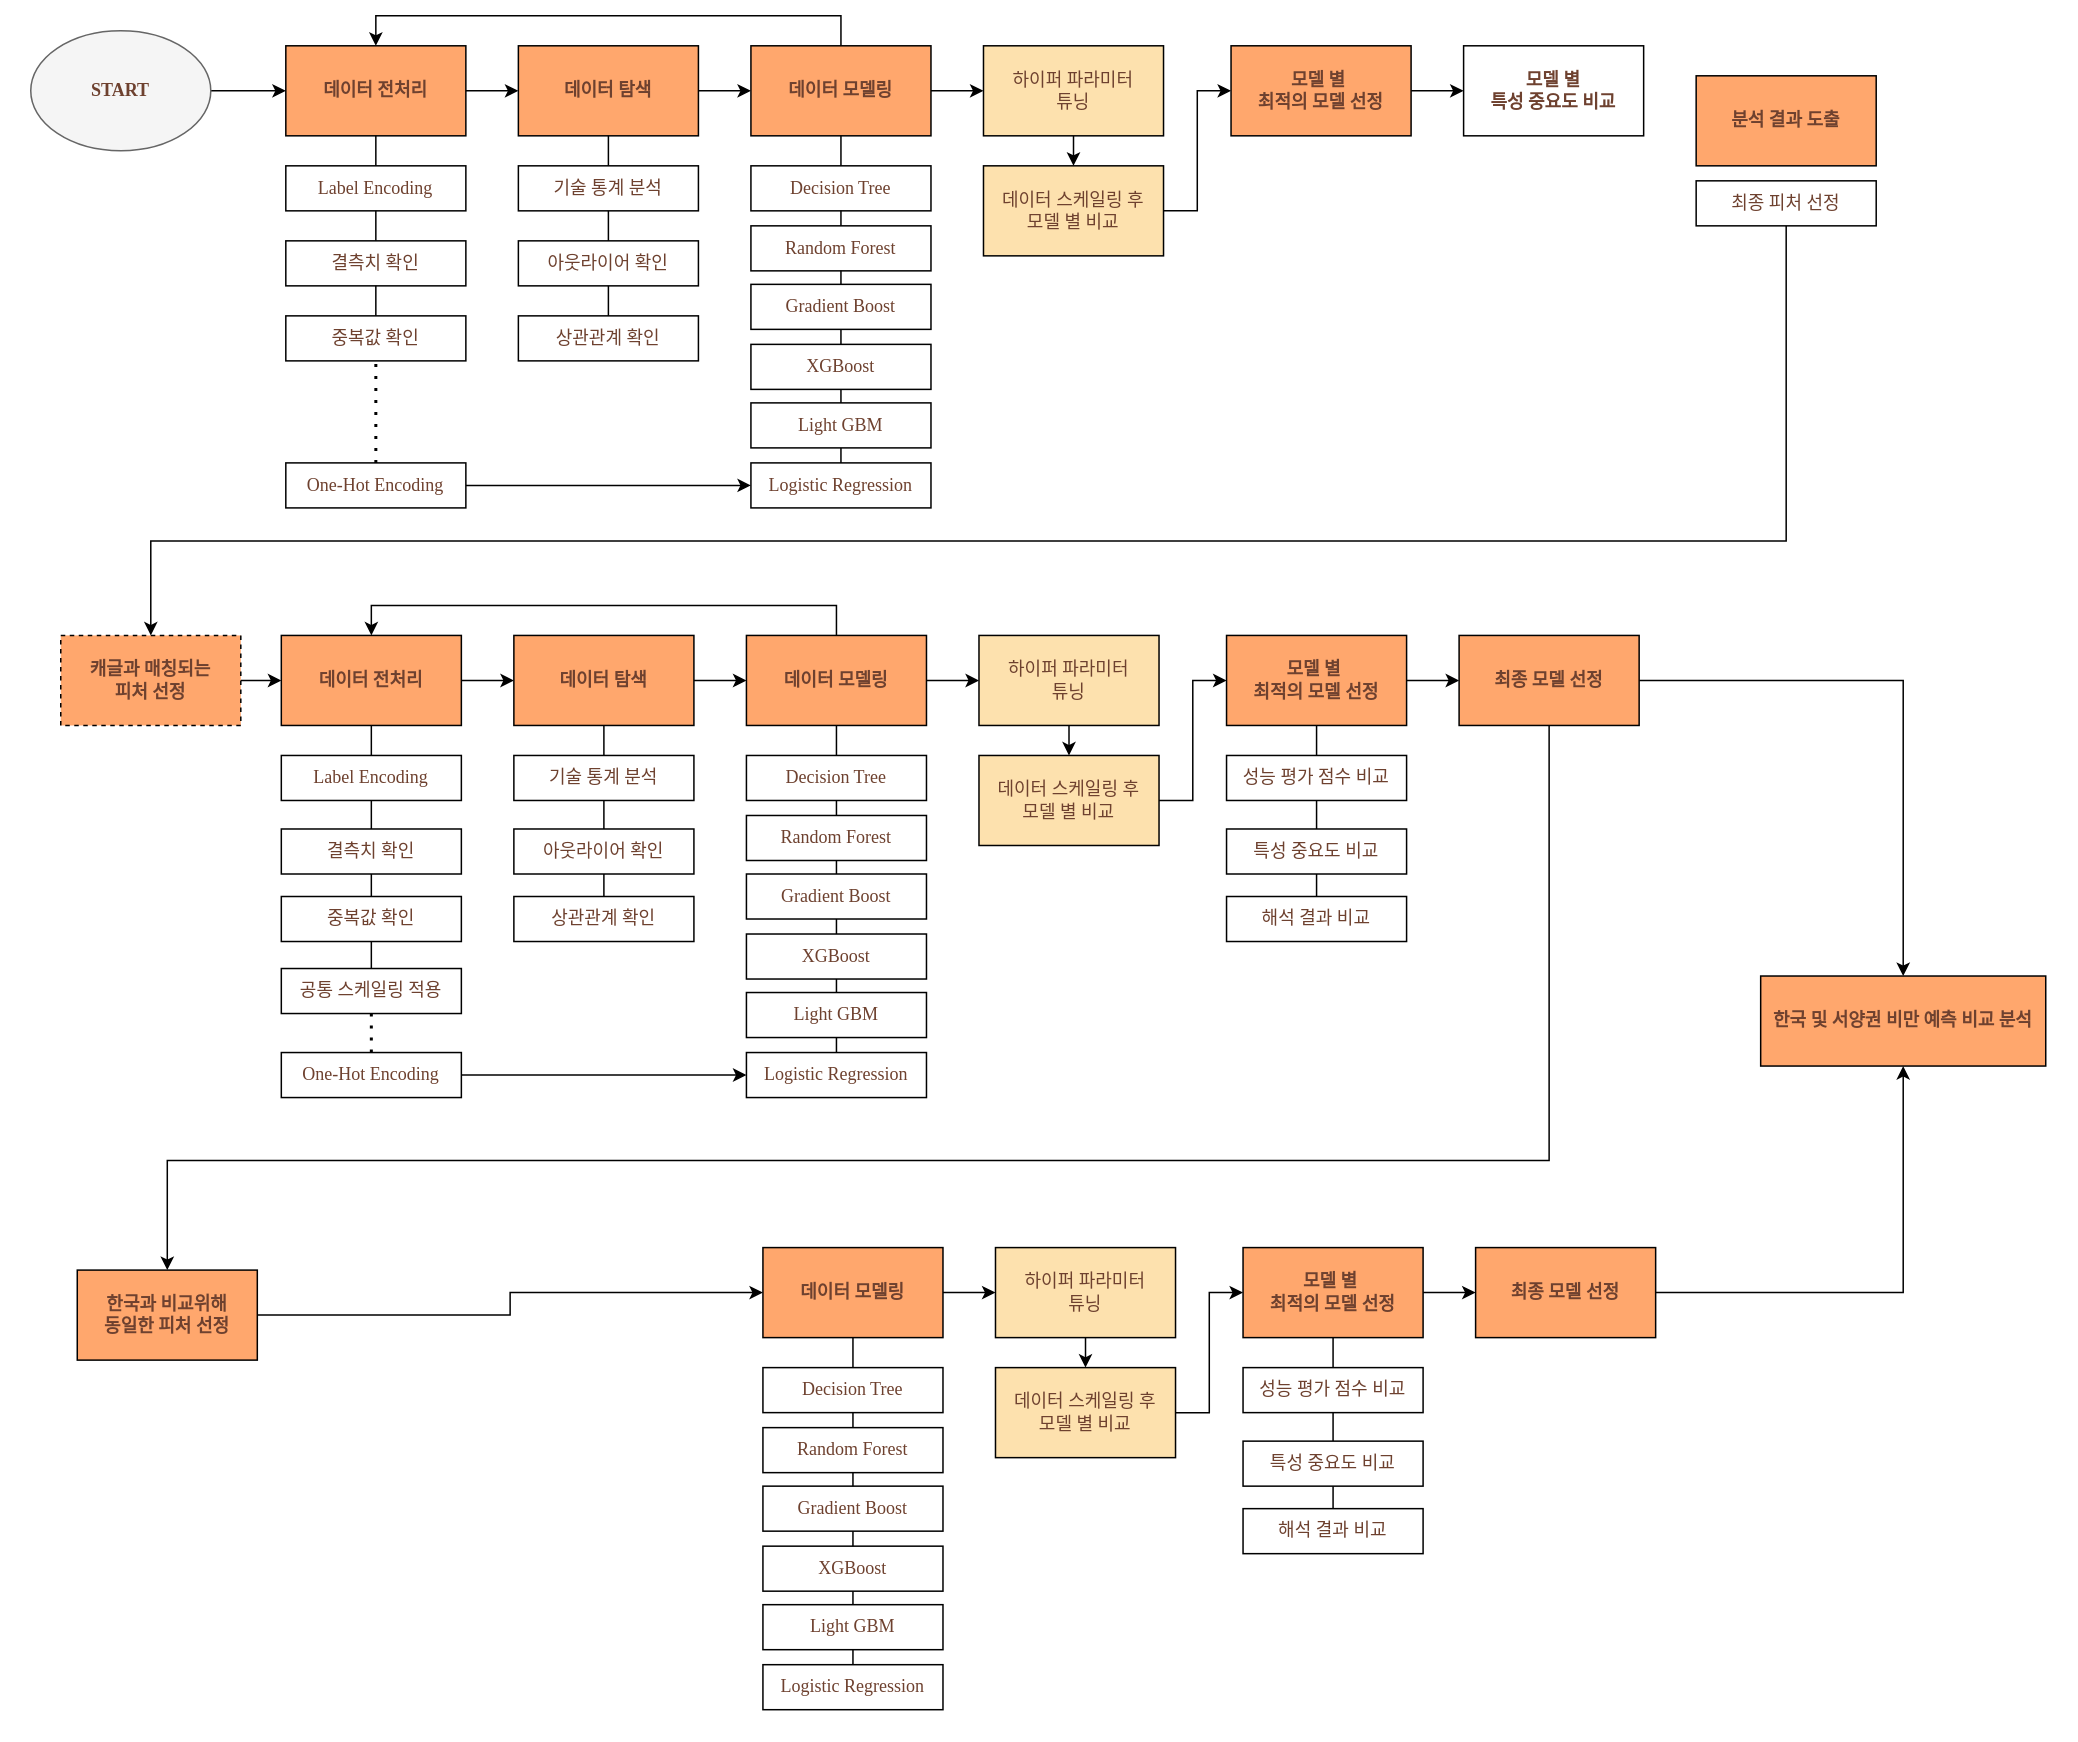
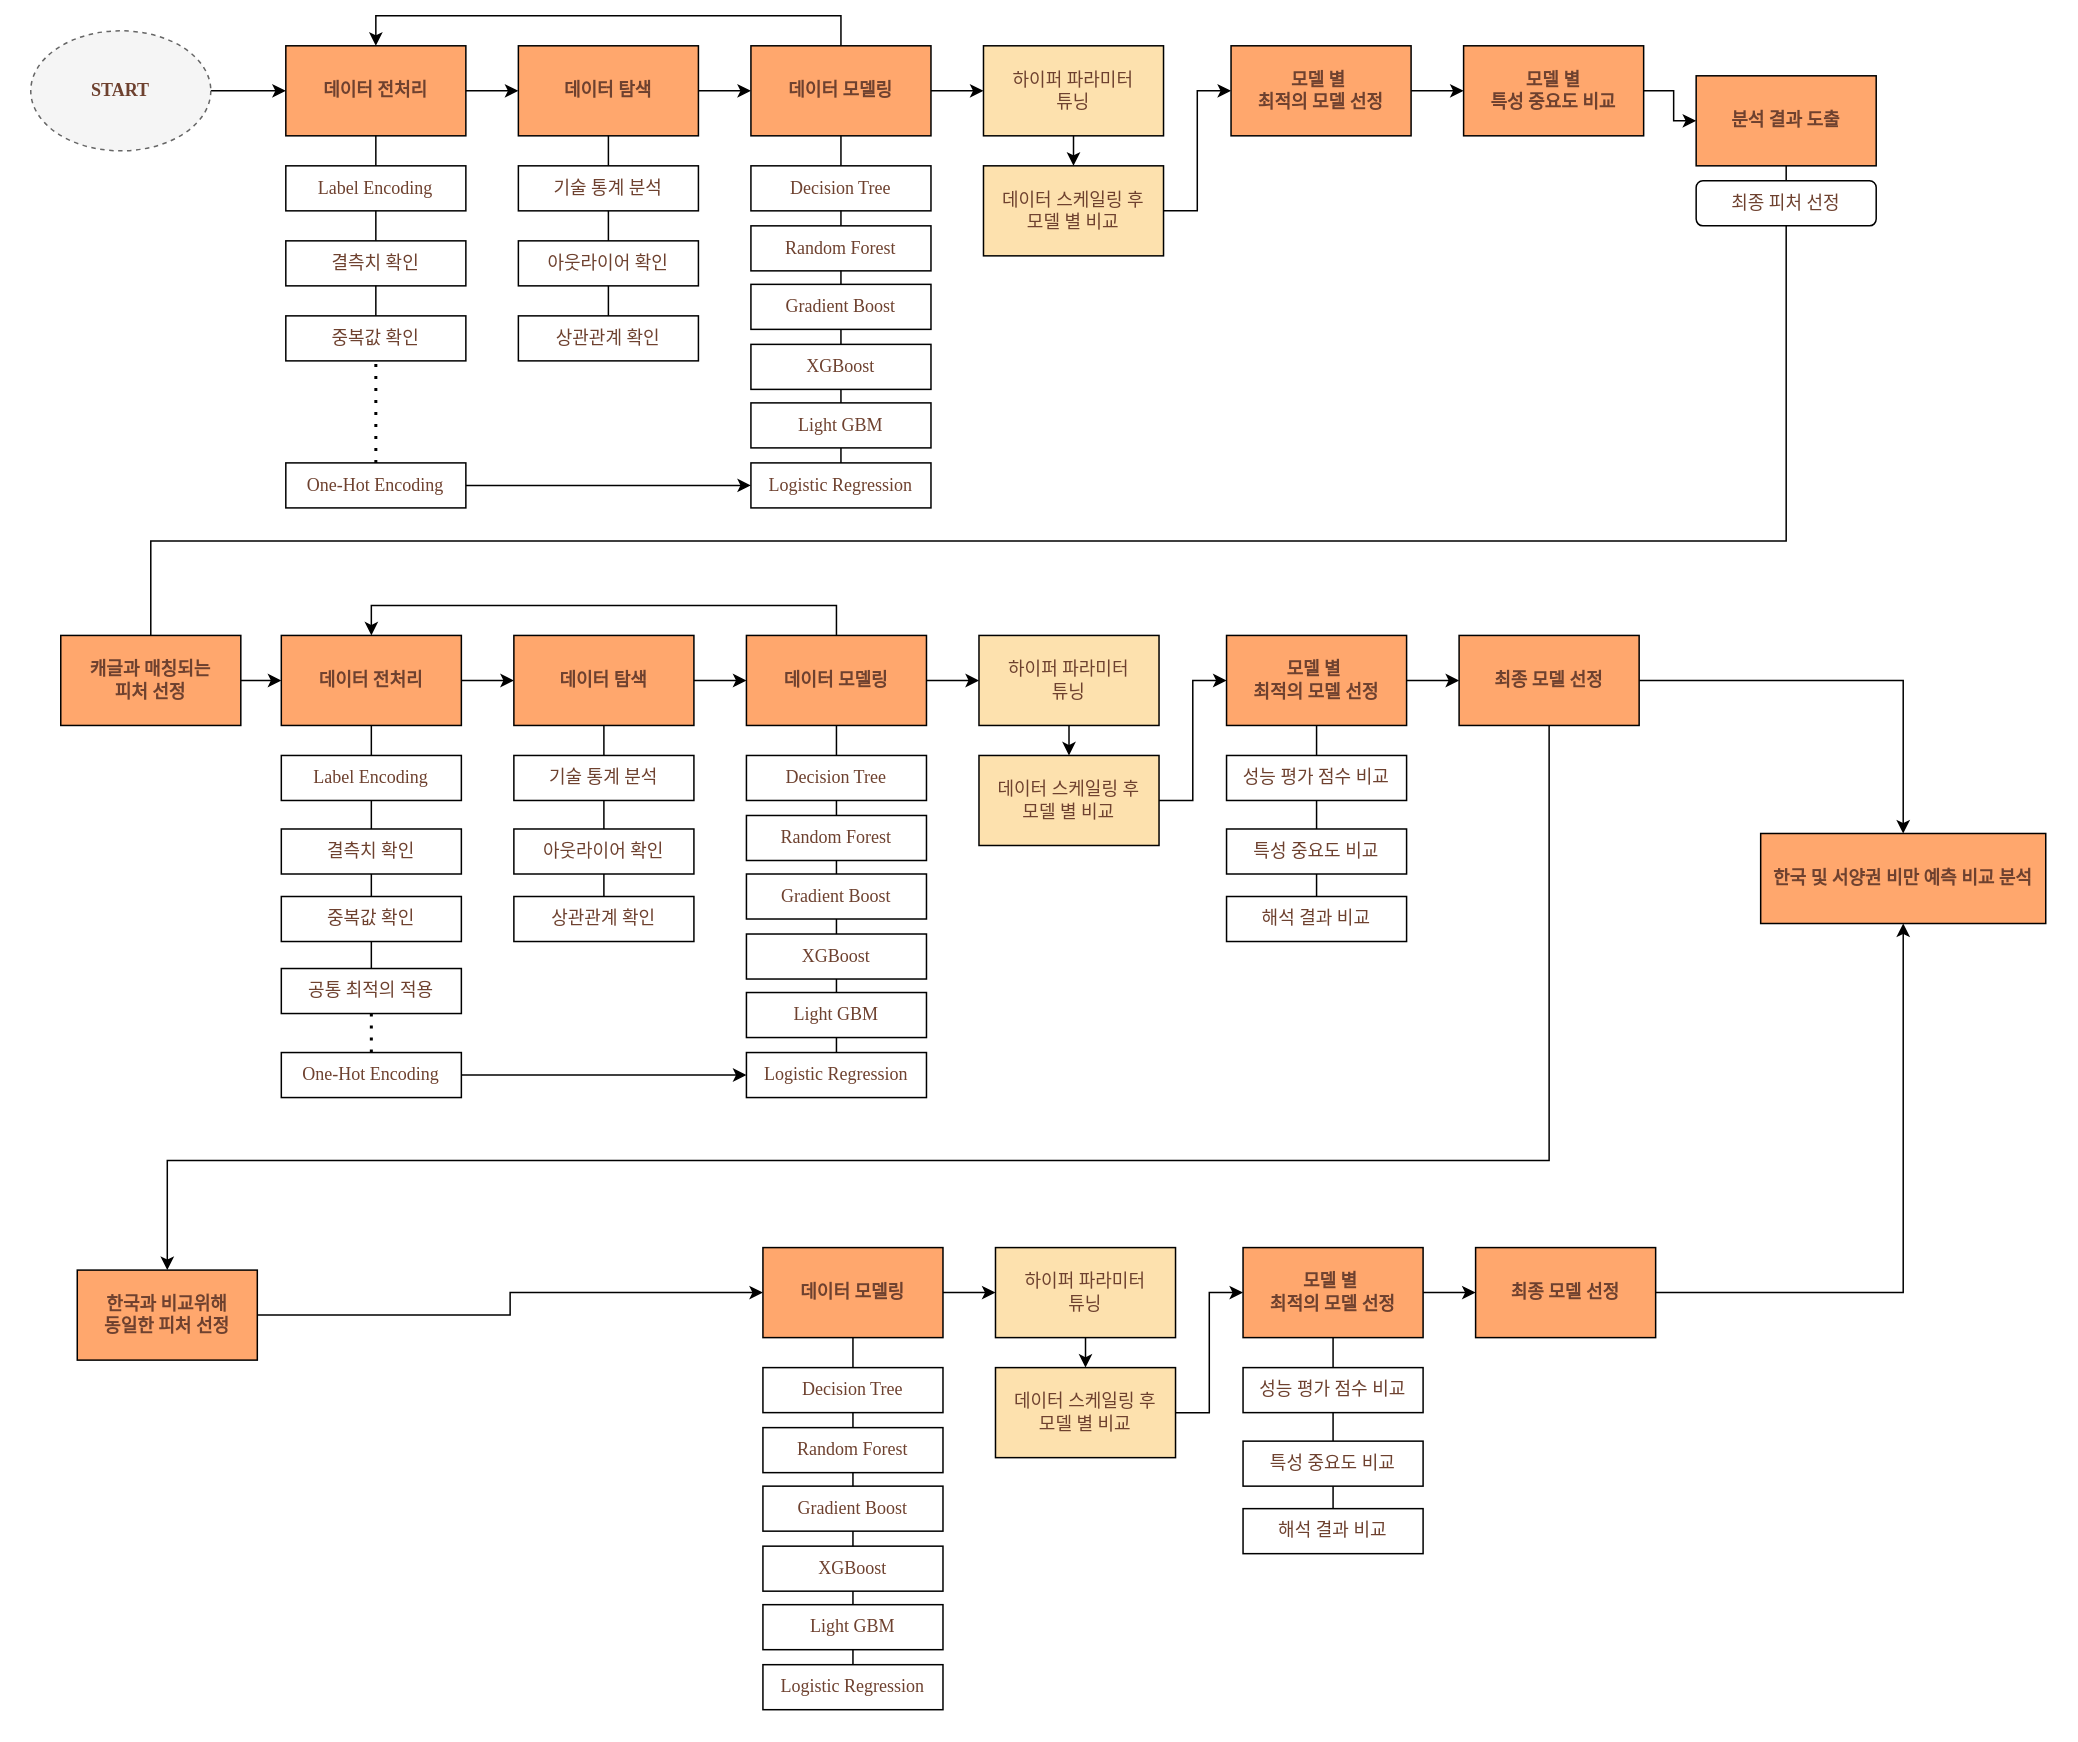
node "START": style solid -> dashed
node "모델 별 특성 중요도 비교": fillcolor #ffffff -> #ffa76d
edge "모델 별 특성 중요도 비교" -> "분석 결과 도출": added
edge "분석 결과 도출" -- "최종 피처 선정": added
node "최종 피처 선정": shape rectangle -> rounded rectangle
edge "최종 피처 선정" -> "캐글과 매칭되는 피처 선정": arrowhead classic -> none
node "캐글과 매칭되는 피처 선정": style dashed -> solid
node "공통 스케일링 적용": label "공통 스케일링 적용" -> "공통 최적의 적용"
node "한국 및 서양권 비만 예측 비교 분석": moved (1903, 1021) -> (1903, 878)
